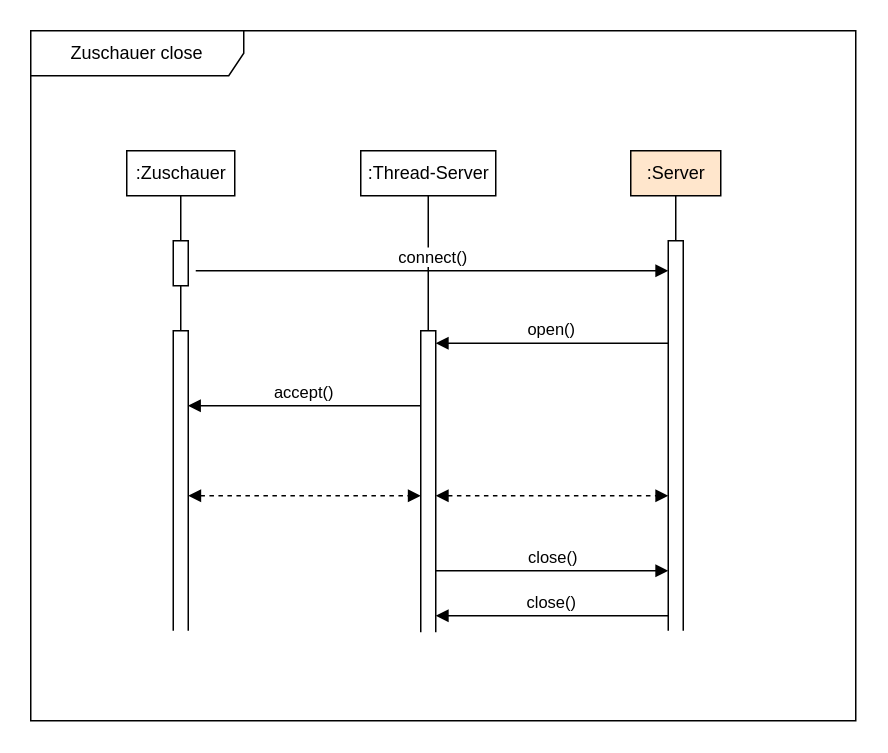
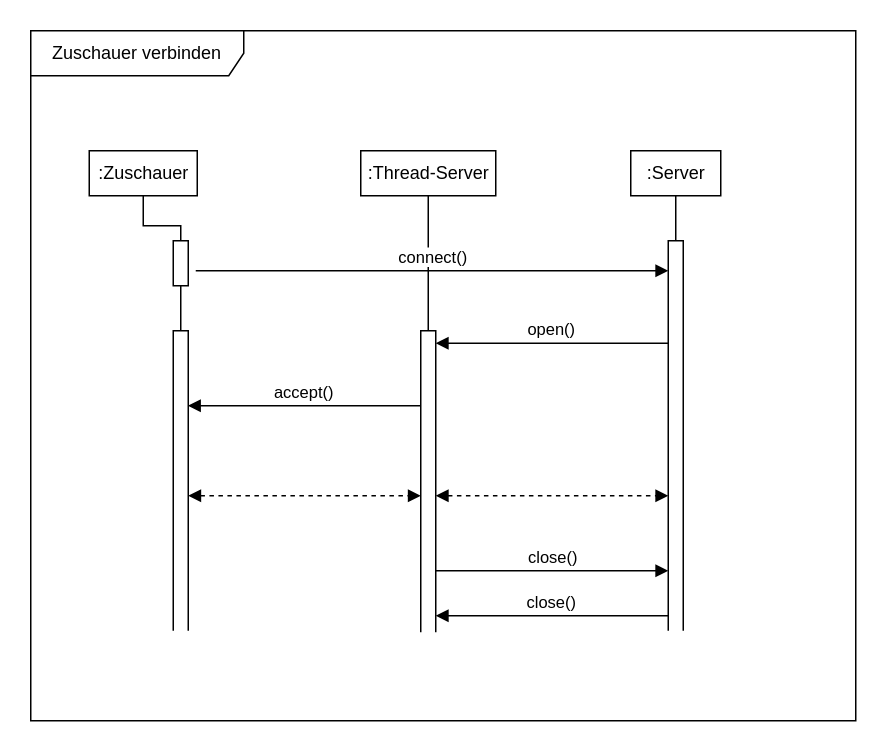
node "Zuschauer close": label "Zuschauer close" -> "Zuschauer verbinden"
node ":Zuschauer": moved (181, 173) -> (143, 173)
node ":Server": fillcolor #ffe6cc -> #ffffff
